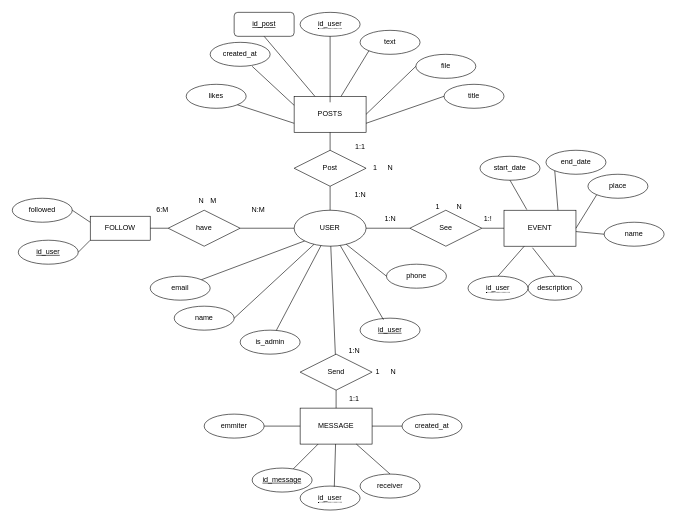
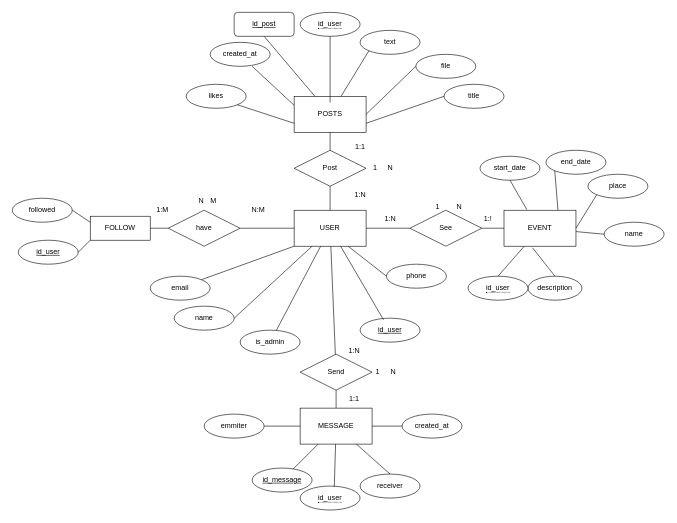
node "6:M": label "6:M" -> "1:M"
node "USER": shape ellipse -> rectangle
